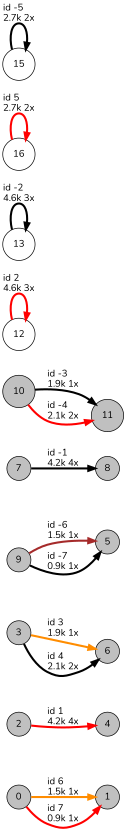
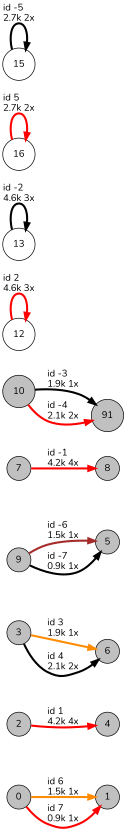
node "11": label "11" -> "91"
edge "7" -> "8": color black -> red
